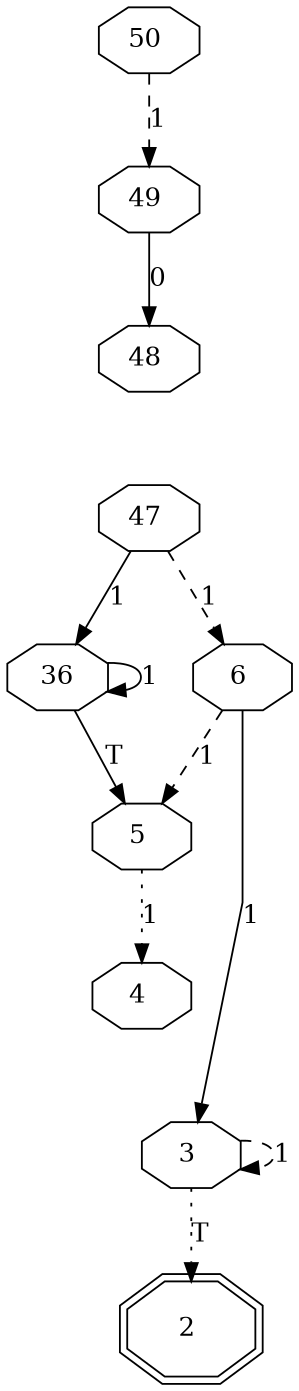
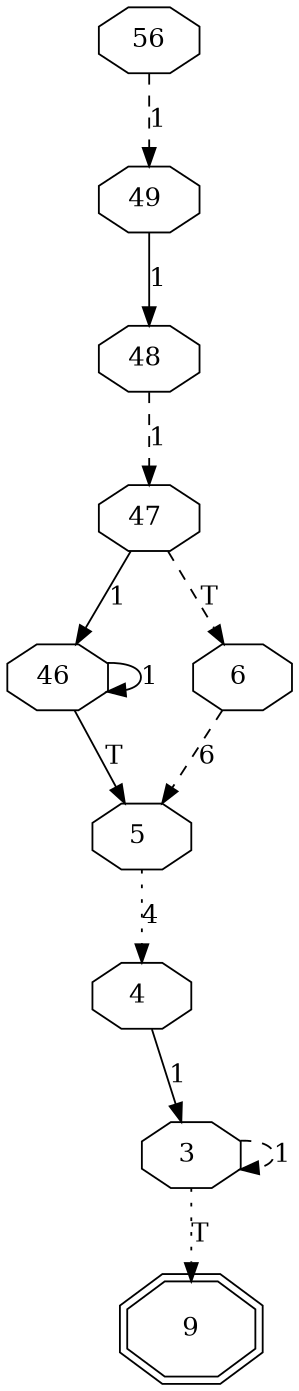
node "50": label "50" -> "56"
edge "49" -> "48": label "0" -> "1"
edge "48" -> "47": added, label "1"
edge "47" -> "6": label "1" -> "T"
node "36": label "36" -> "46"
edge "6" -> "5": label "1" -> "6"
edge "6" -> "3": now "4" -> "3"
edge "5" -> "4": label "1" -> "4"
node "2": label "2" -> "9"
